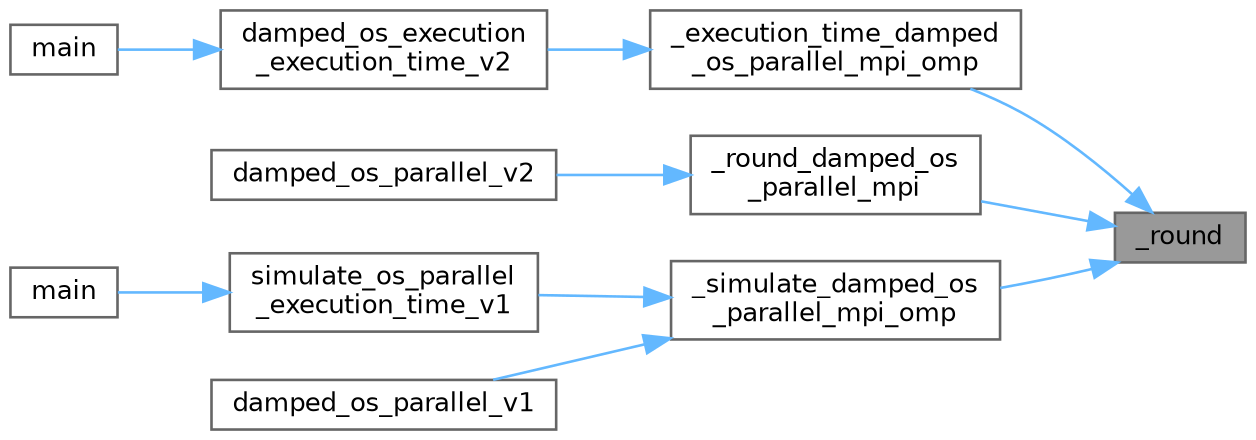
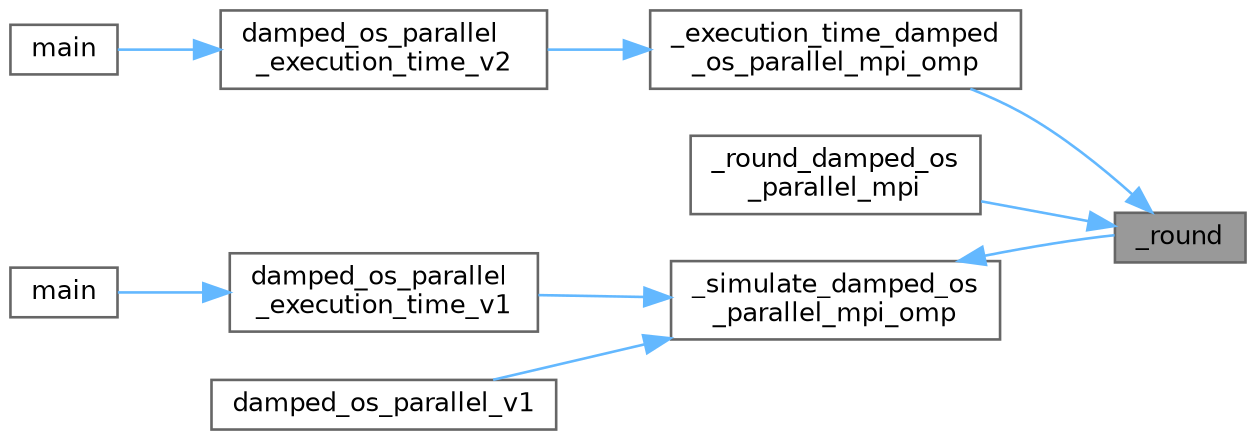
node "damped_os_execution _execution_time_v2": label "damped_os_execution _execution_time_v2" -> "damped_os_parallel _execution_time_v2"
node "damped_os_parallel_v2": removed
edge "_simulate_damped_os _parallel_mpi_omp" -> "_round": reversed
node "simulate_os_parallel _execution_time_v1": label "simulate_os_parallel _execution_time_v1" -> "damped_os_parallel _execution_time_v1"
